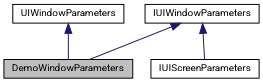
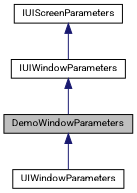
edge "DemoWindowParameters" -> "UIWindowParameters": reversed
edge "IUIScreenParameters" -> "IUIWindowParameters": reversed
